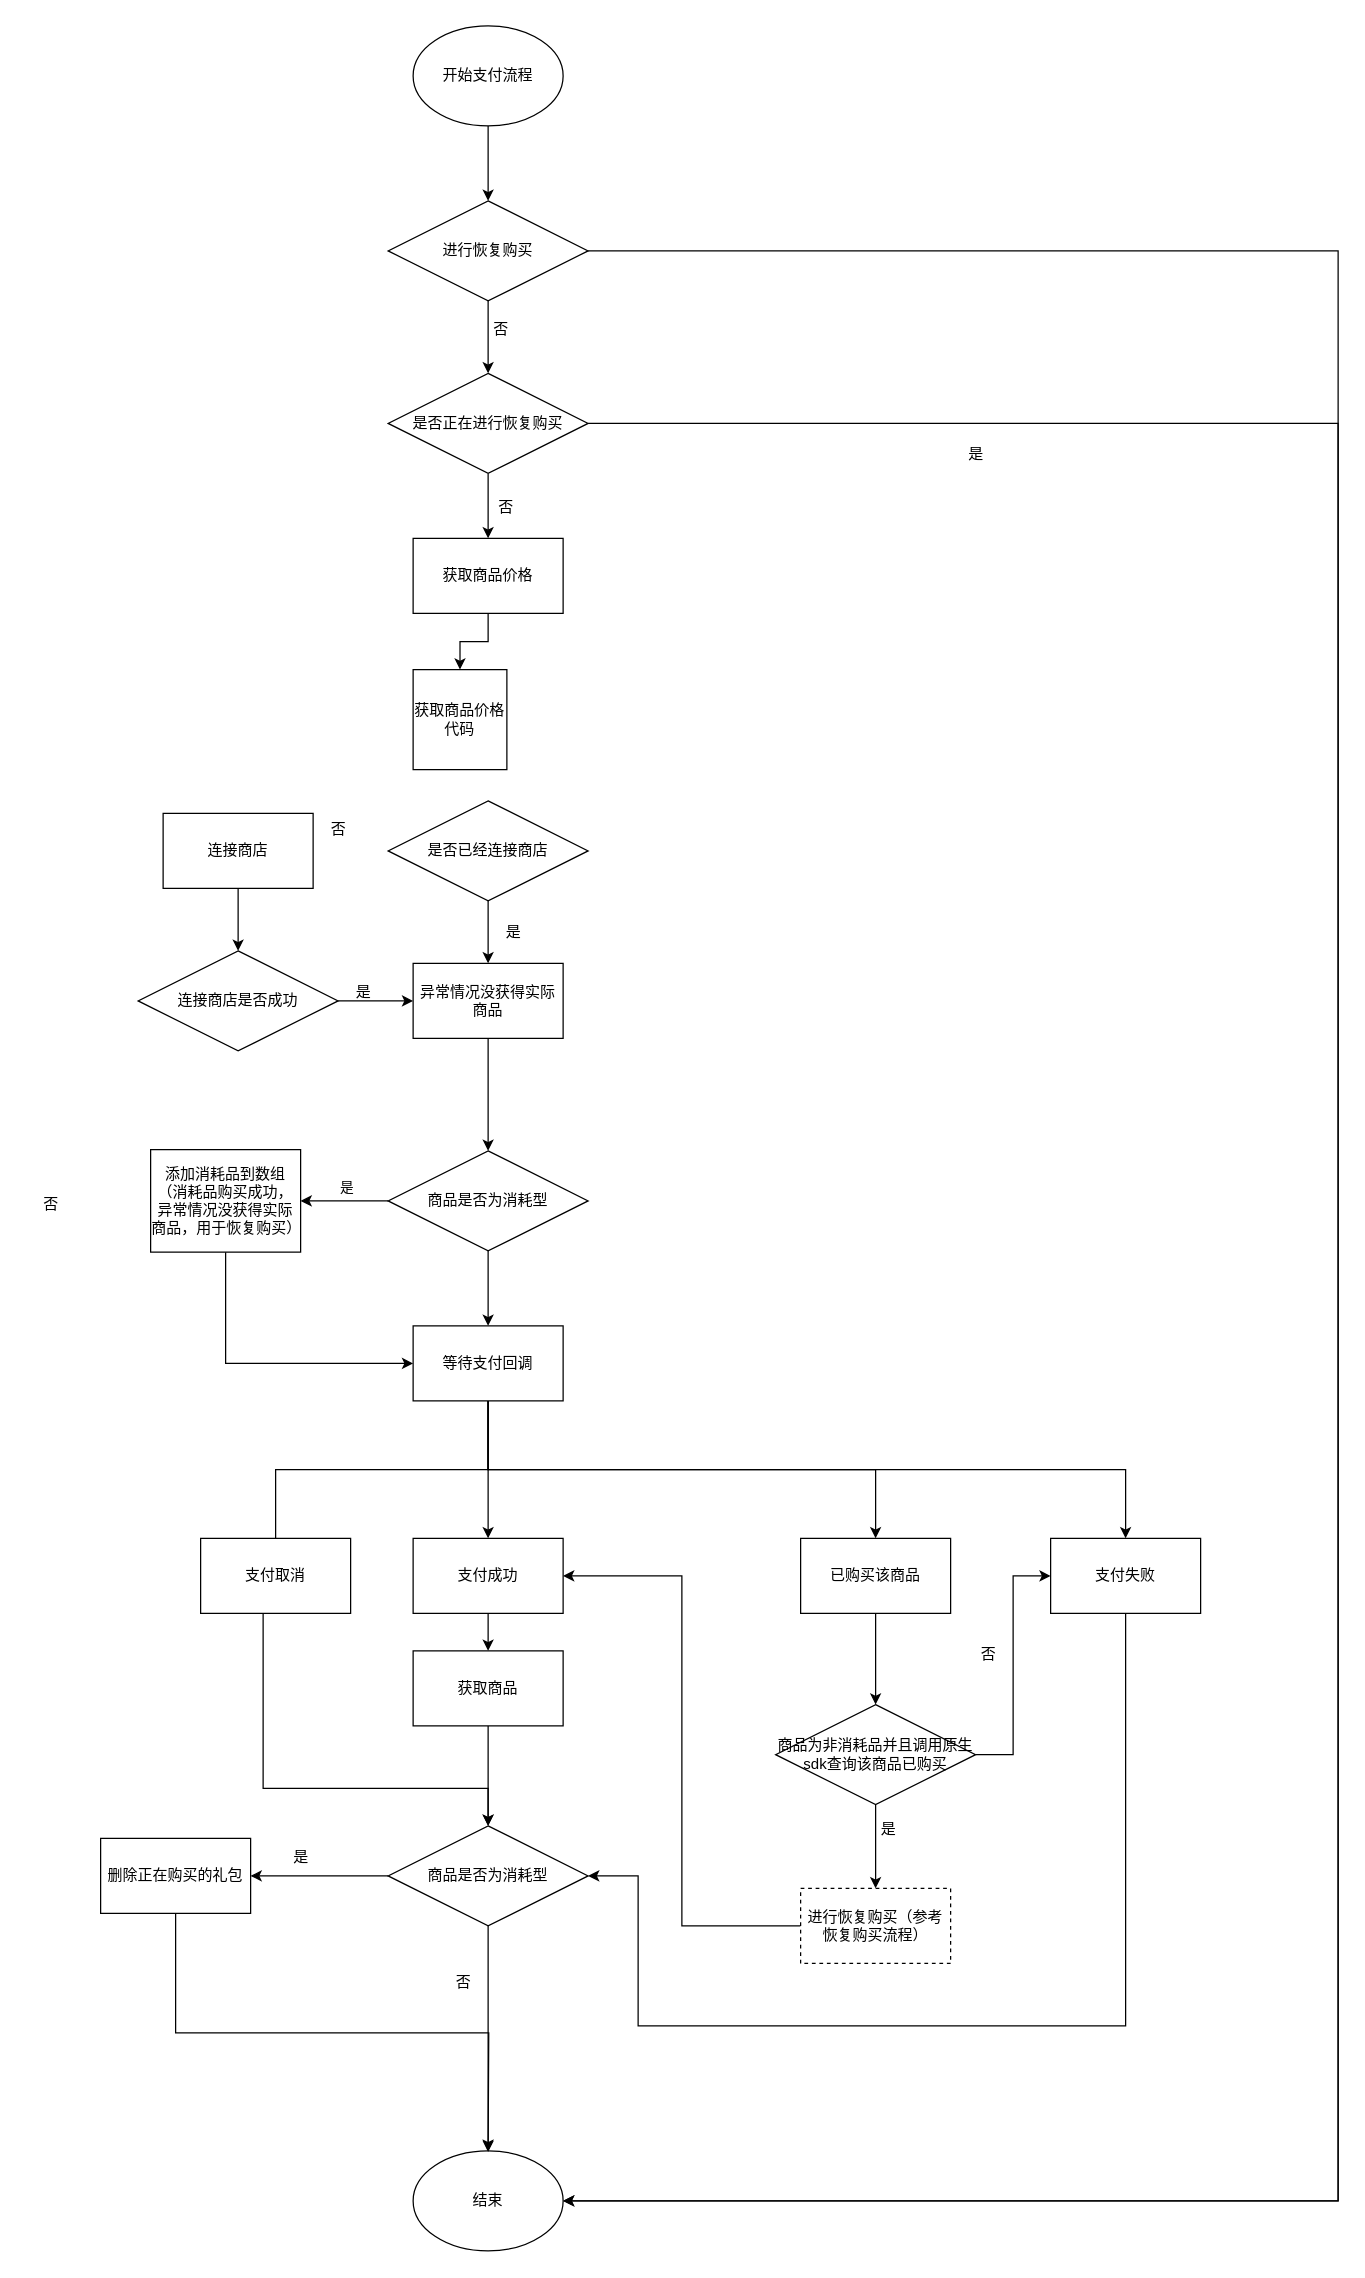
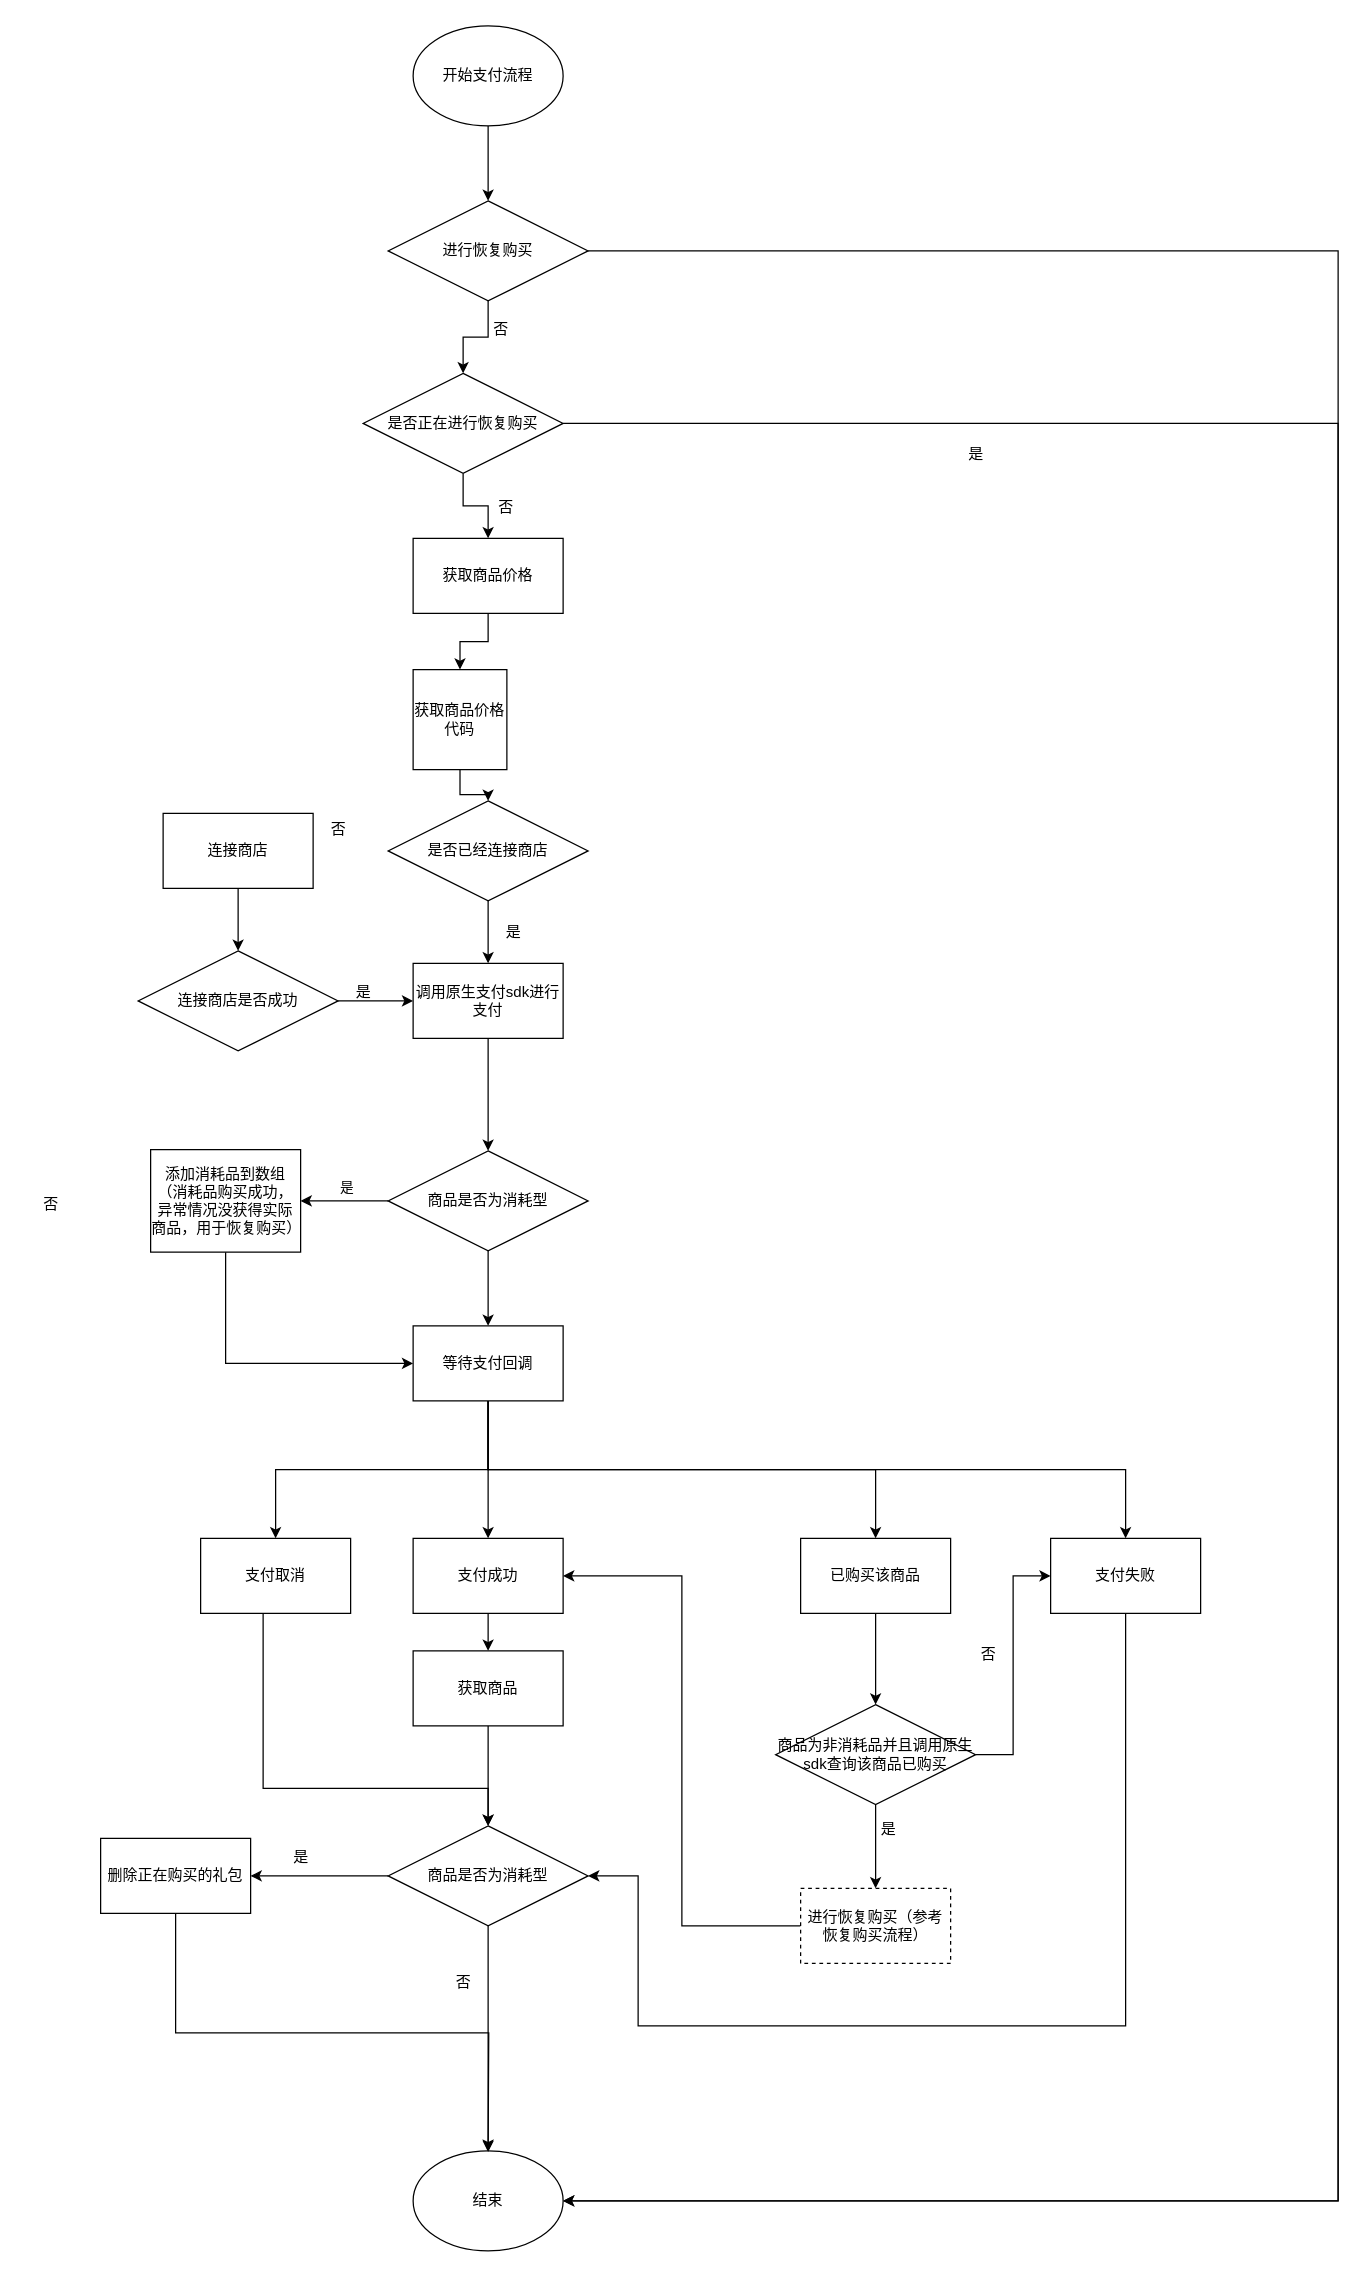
node "是否正在进行恢复购买": moved (488, 423) -> (463, 423)
edge "获取商品价格代码" -> "是否已经连接商店": added
node "异常情况没获得实际商品": label "异常情况没获得实际商品" -> "调用原生支付sdk进行支付"
edge "等待支付回调" -- "支付取消": arrowhead none -> classic
